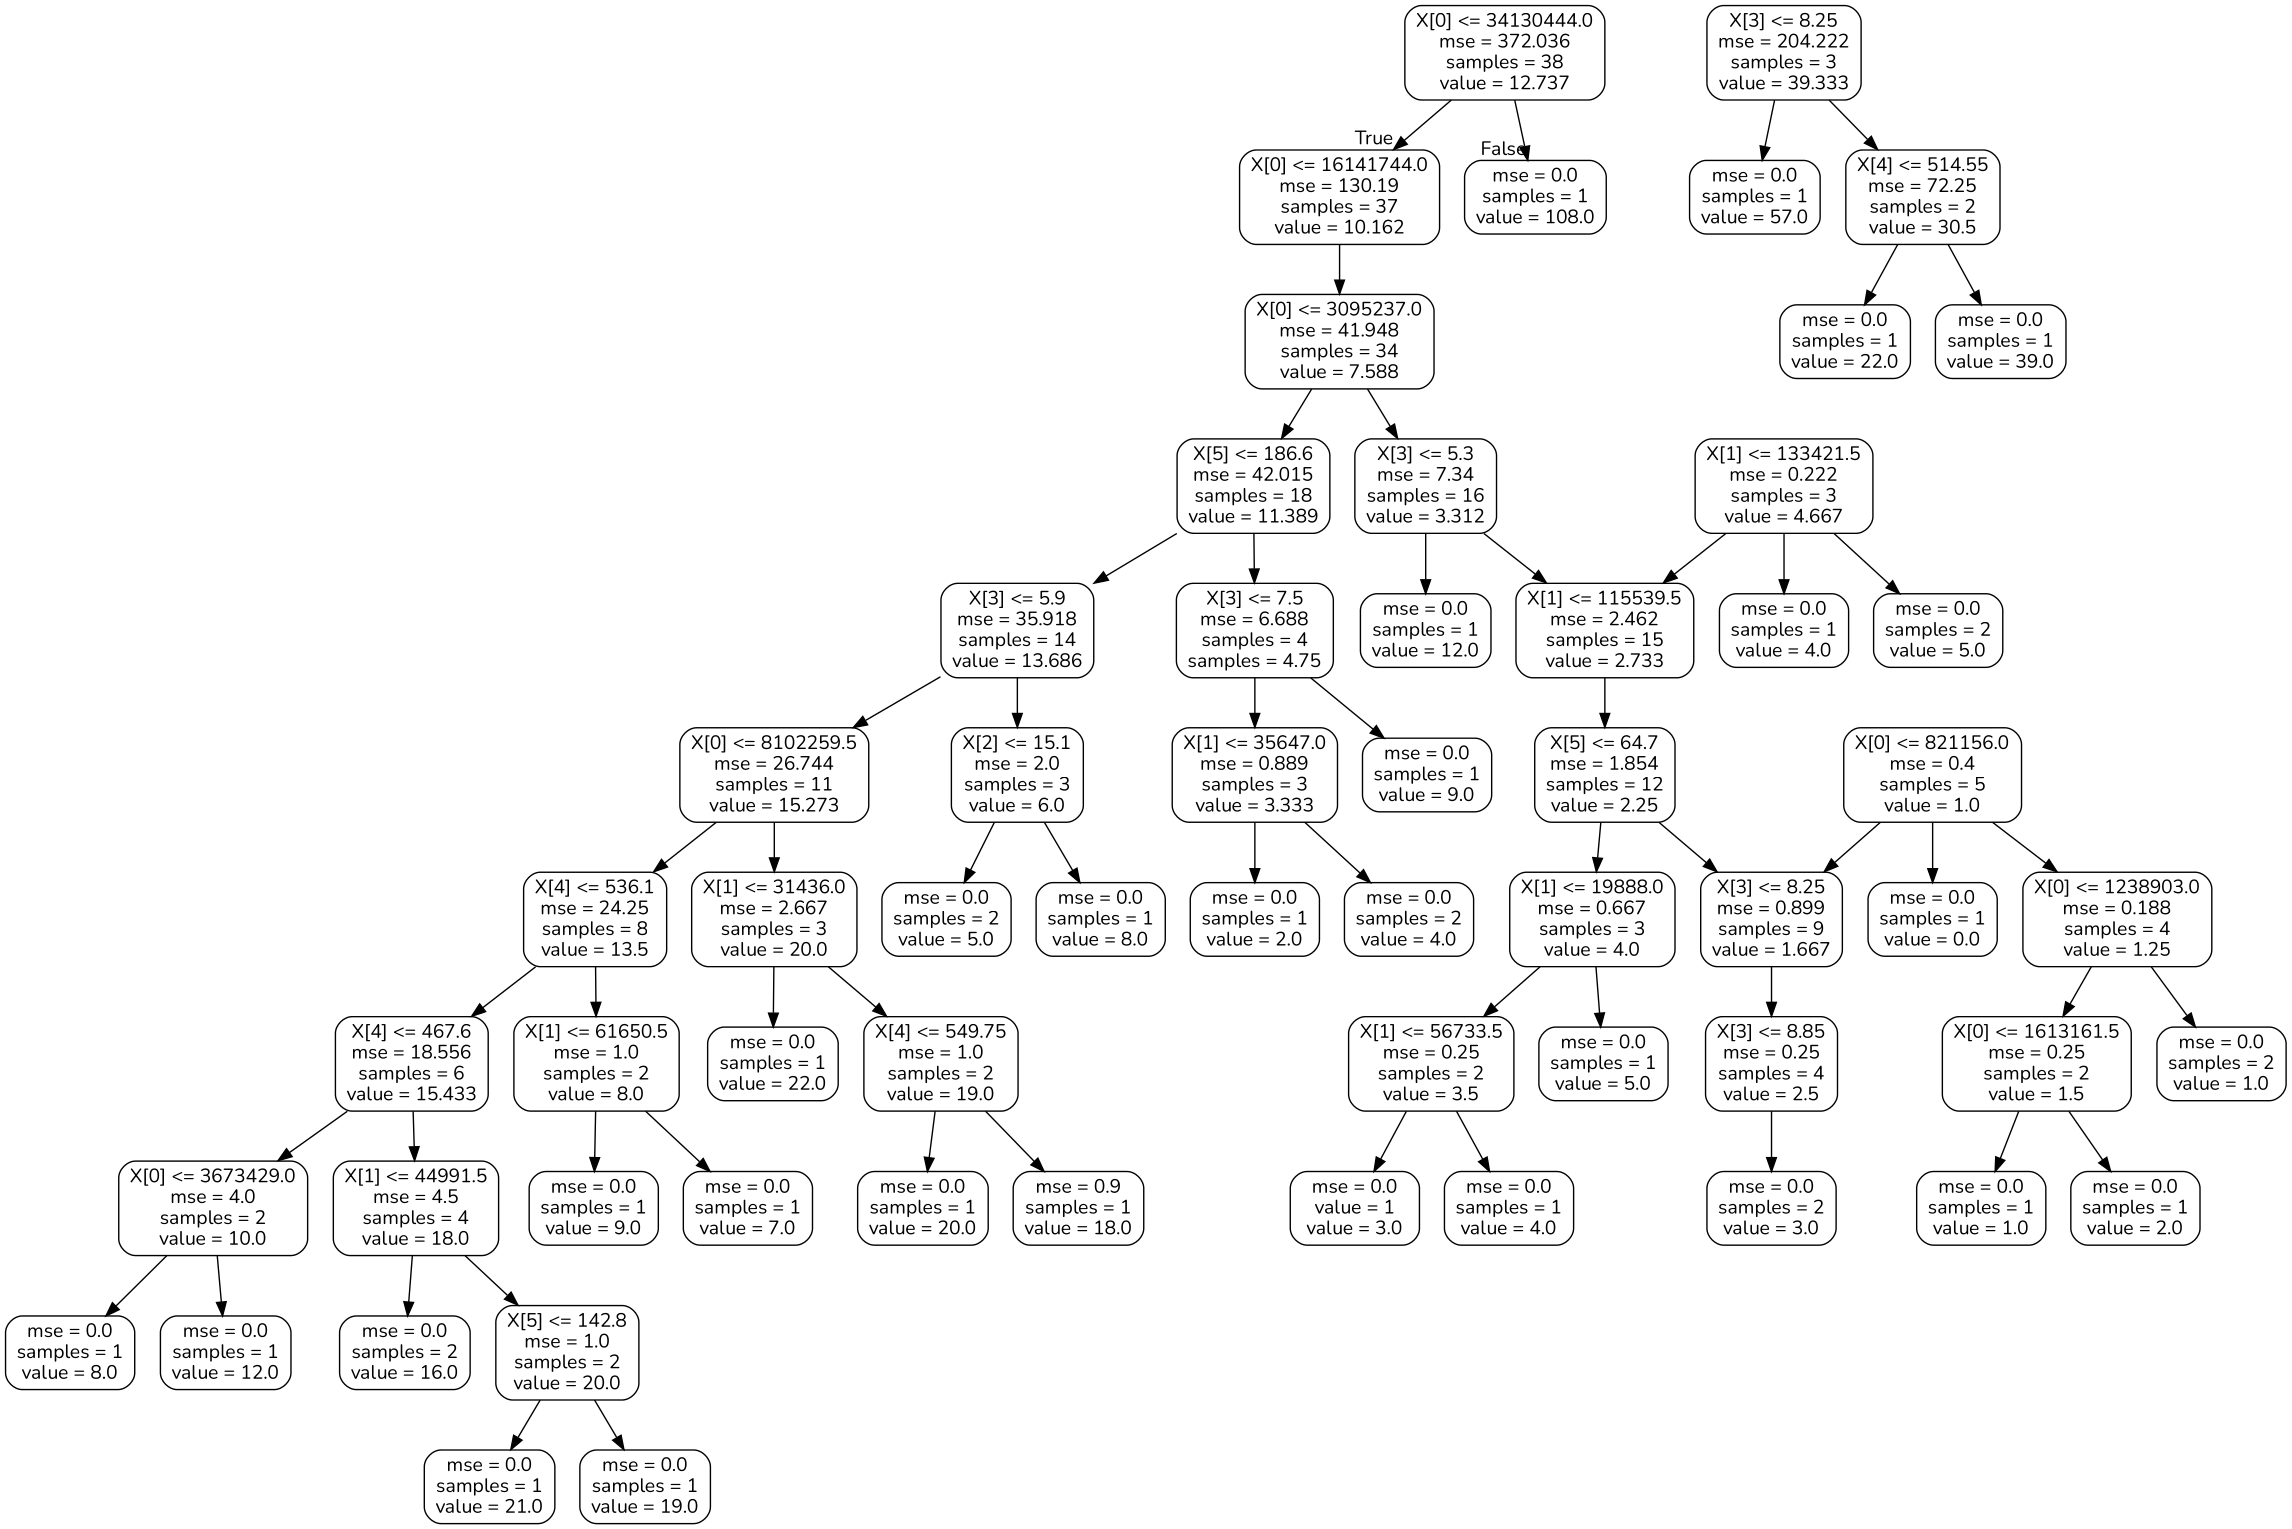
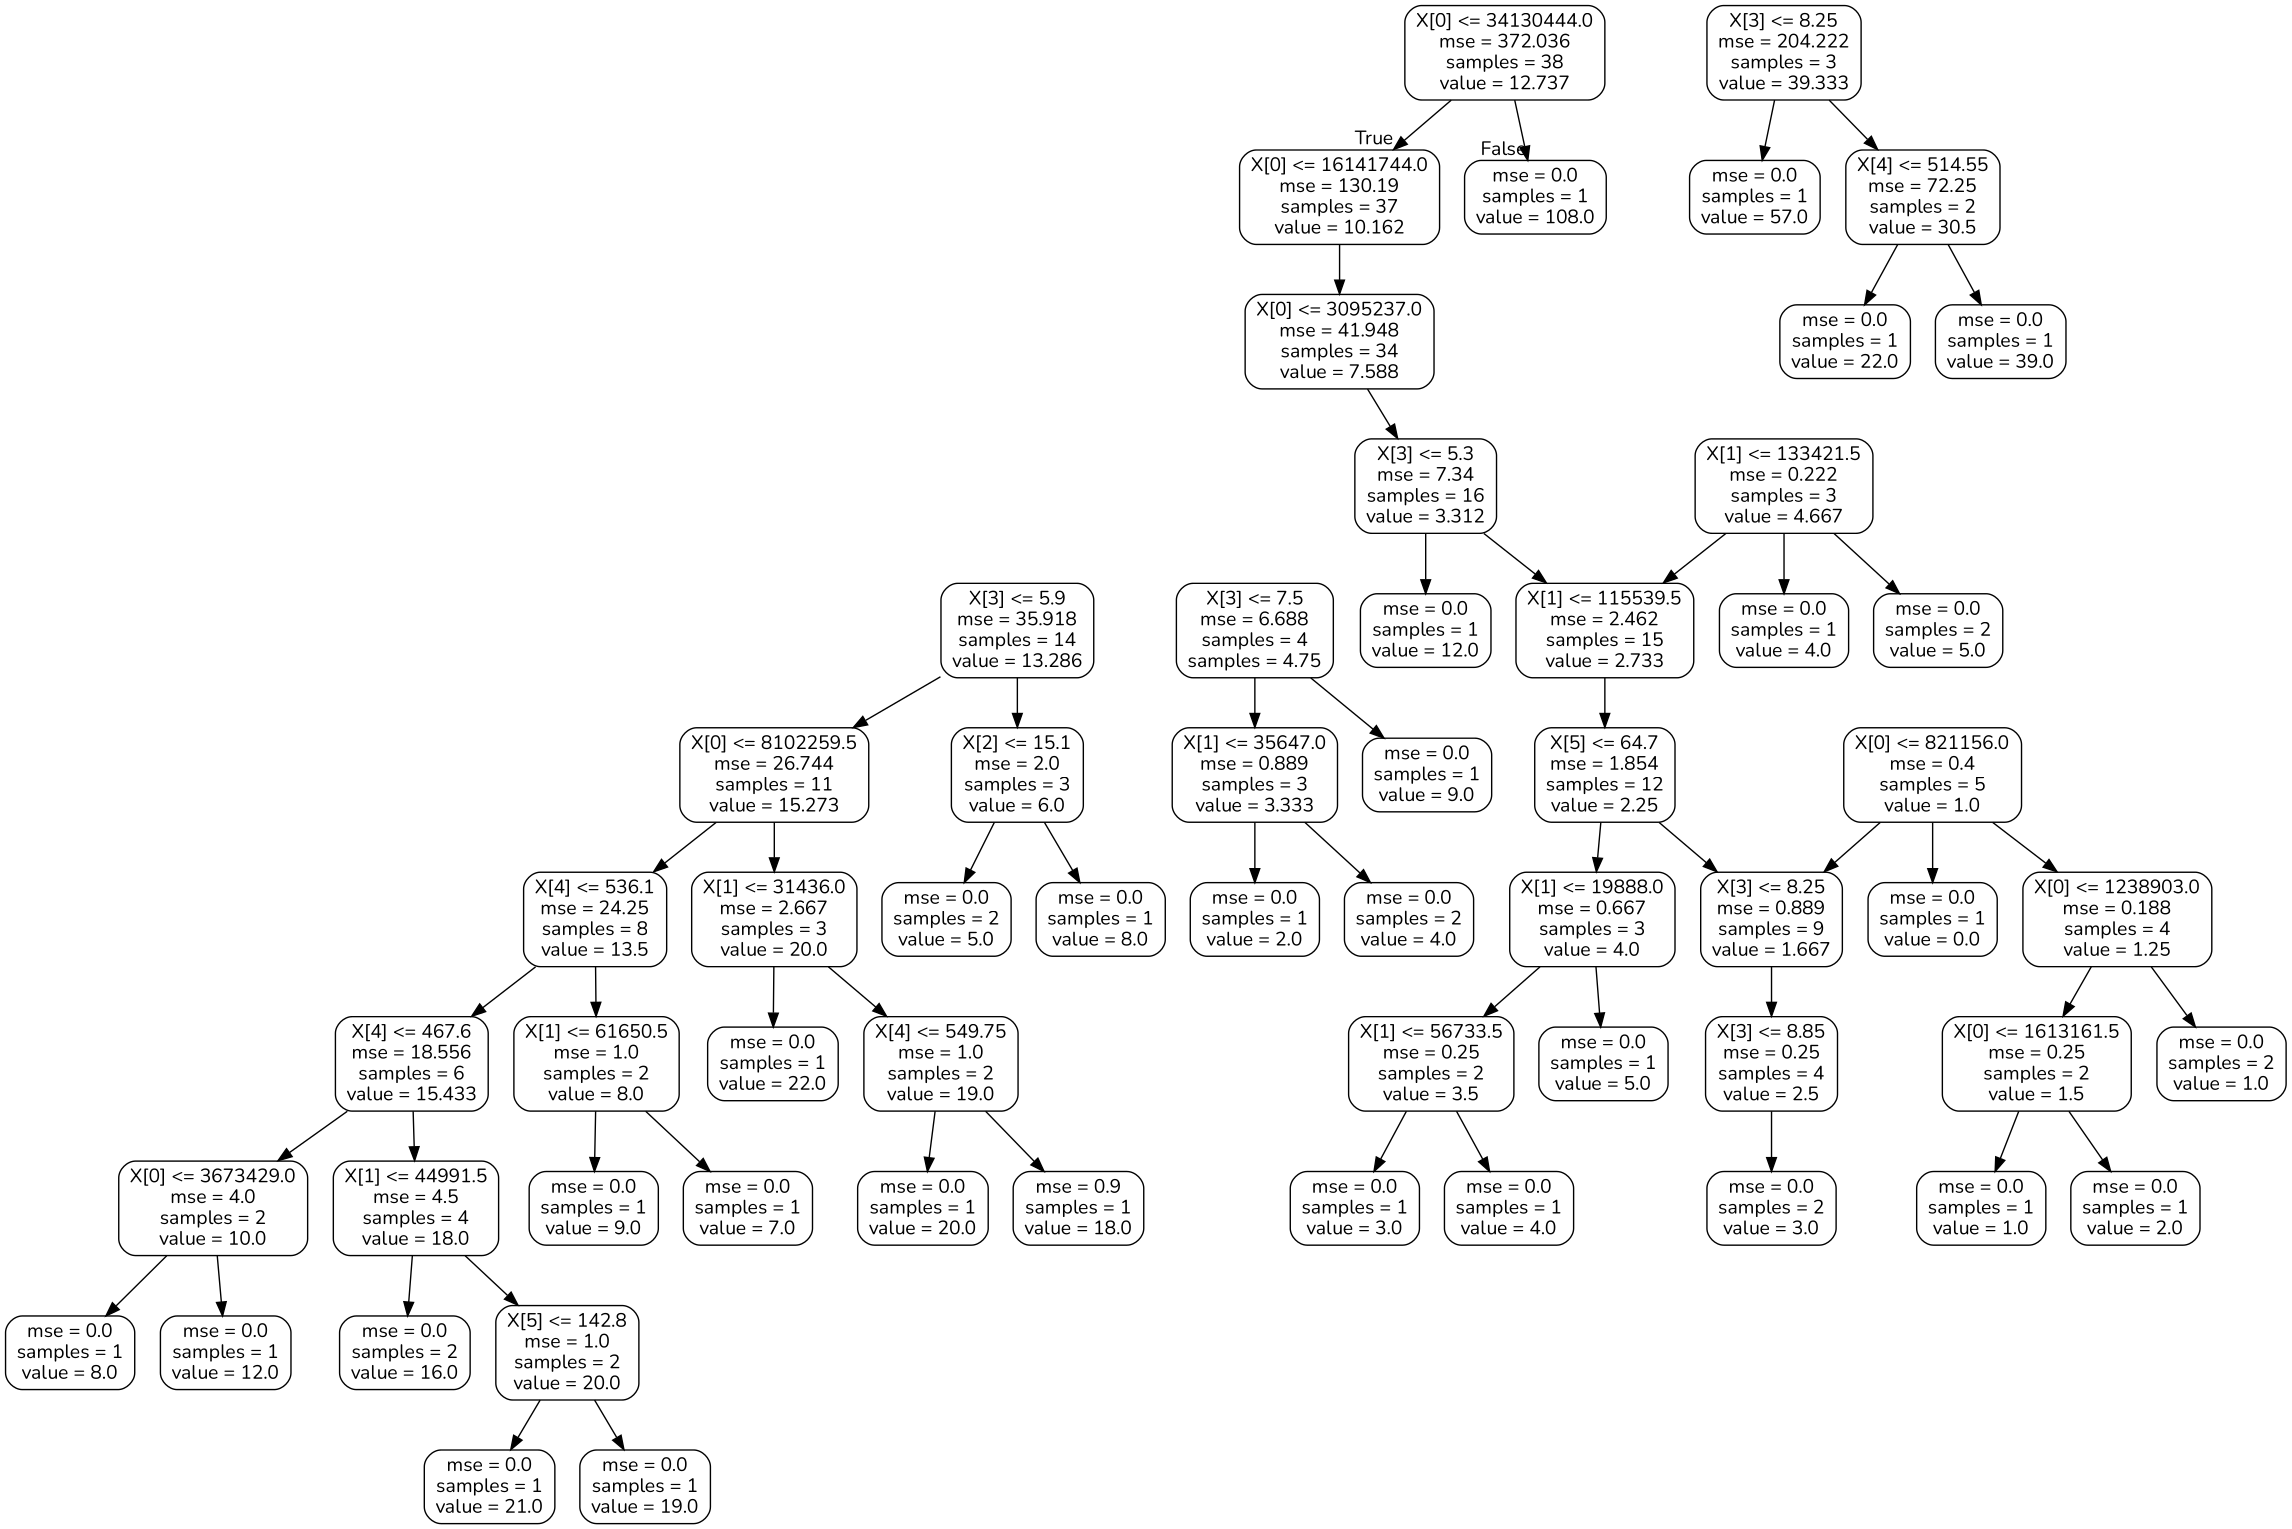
node "X[5] <= 186.6 mse = 42.015 samples = 18 value = 11.389": removed
node "X[3] <= 5.9 mse = 35.918 samples = 14 value = 13.686": label "X[3] <= 5.9 mse = 35.918 samples = 14 value = 13.686" -> "X[3] <= 5.9 mse = 35.918 samples = 14 value = 13.286"
node "X[3] <= 8.25 mse = 0.899 samples = 9 value = 1.667": label "X[3] <= 8.25 mse = 0.899 samples = 9 value = 1.667" -> "X[3] <= 8.25 mse = 0.889 samples = 9 value = 1.667"
node "mse = 0.0 value = 1 value = 3.0": label "mse = 0.0 value = 1 value = 3.0" -> "mse = 0.0 samples = 1 value = 3.0"
